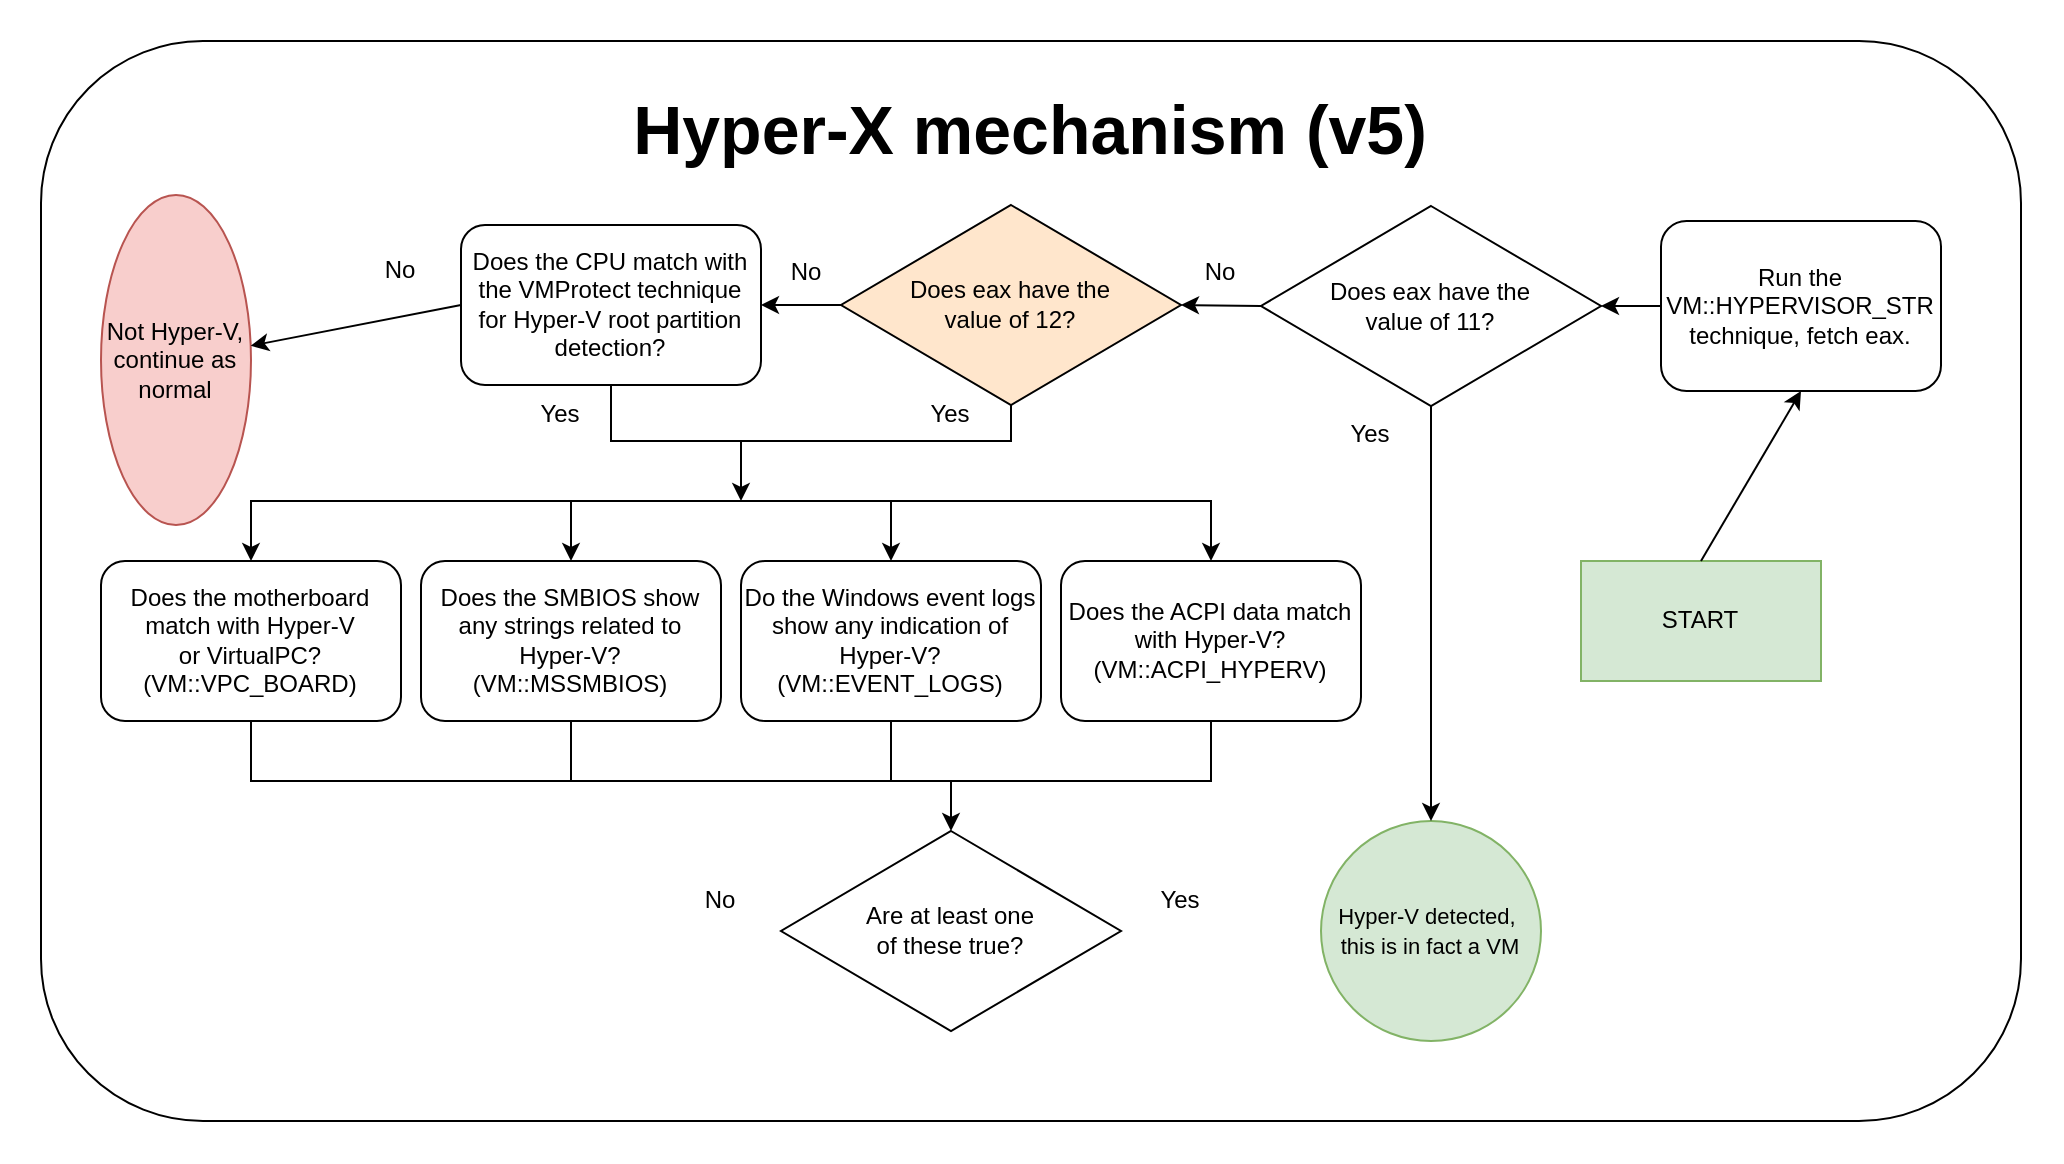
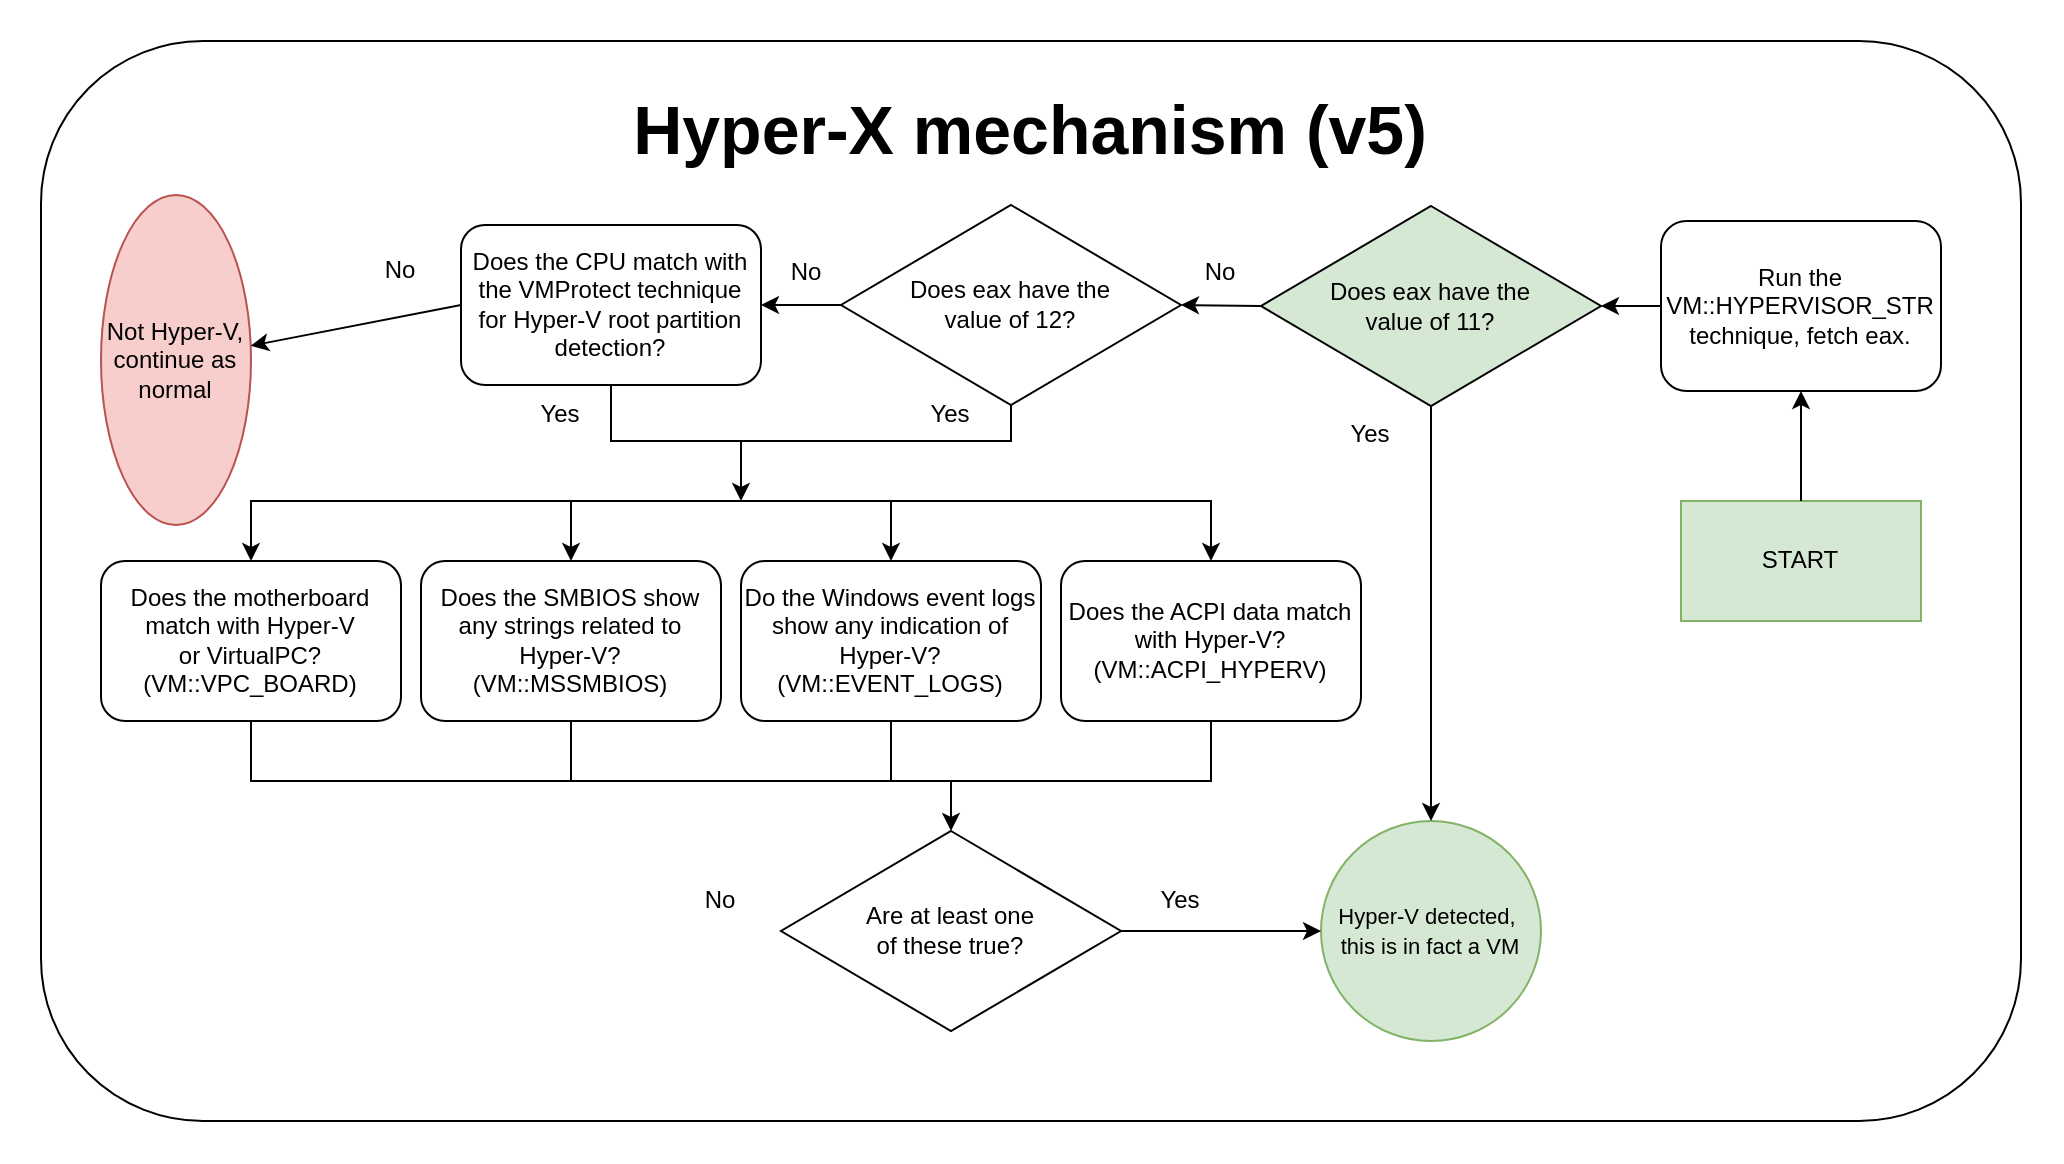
node "Does eax have the value of 12?": fillcolor #ffe6cc -> #ffffff
node "Does eax have the value of 11?": fillcolor #ffffff -> #d5e8d4
node "START": moved (1701, 621) -> (1801, 561)
edge "Are at least one of these true?" -> "Hyper-V detected, this is in fact a VM": added
